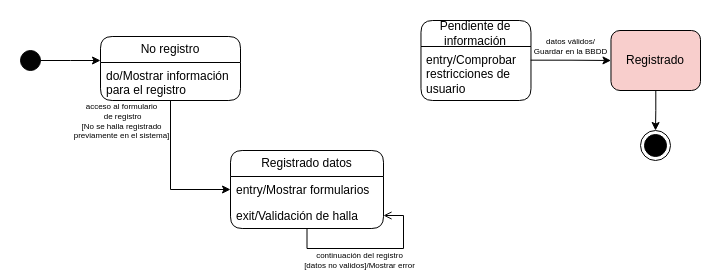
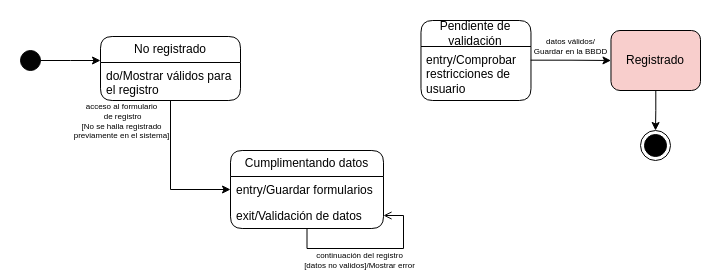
node "Pendiente de información": label "Pendiente de información" -> "Pendiente de validación"
node "No registro": label "No registro" -> "No registrado"
node "do/Mostrar información para el registro": label "do/Mostrar información para el registro" -> "do/Mostrar válidos para el registro"
node "Registrado datos": label "Registrado datos" -> "Cumplimentando datos"
node "entry/Mostrar formularios": label "entry/Mostrar formularios" -> "entry/Guardar formularios"
node "exit/Validación de halla": label "exit/Validación de halla" -> "exit/Validación de datos"
